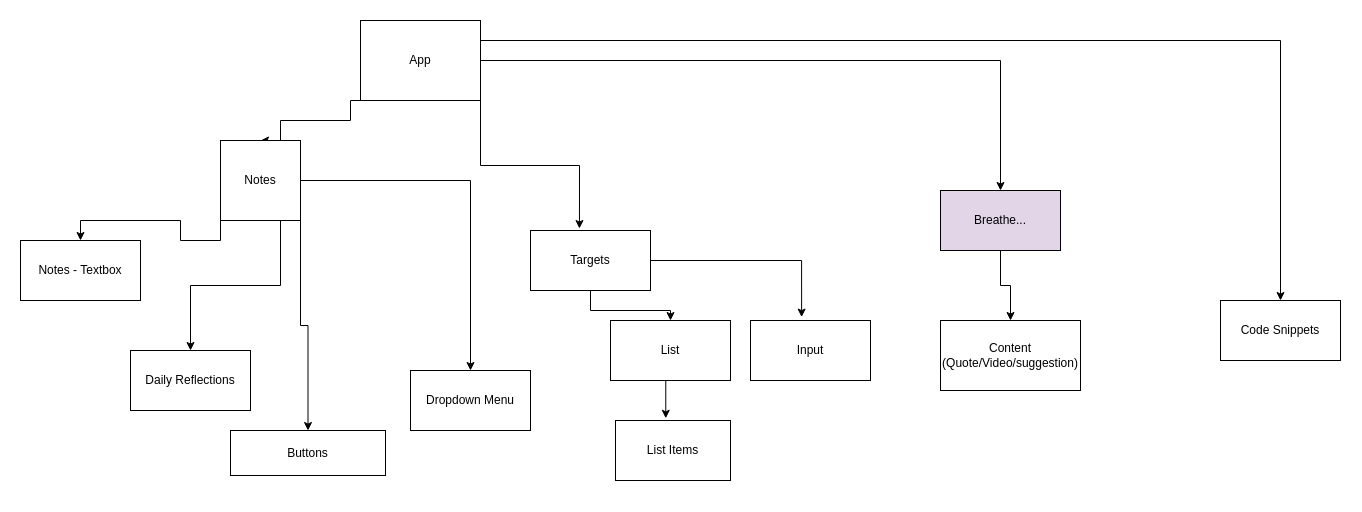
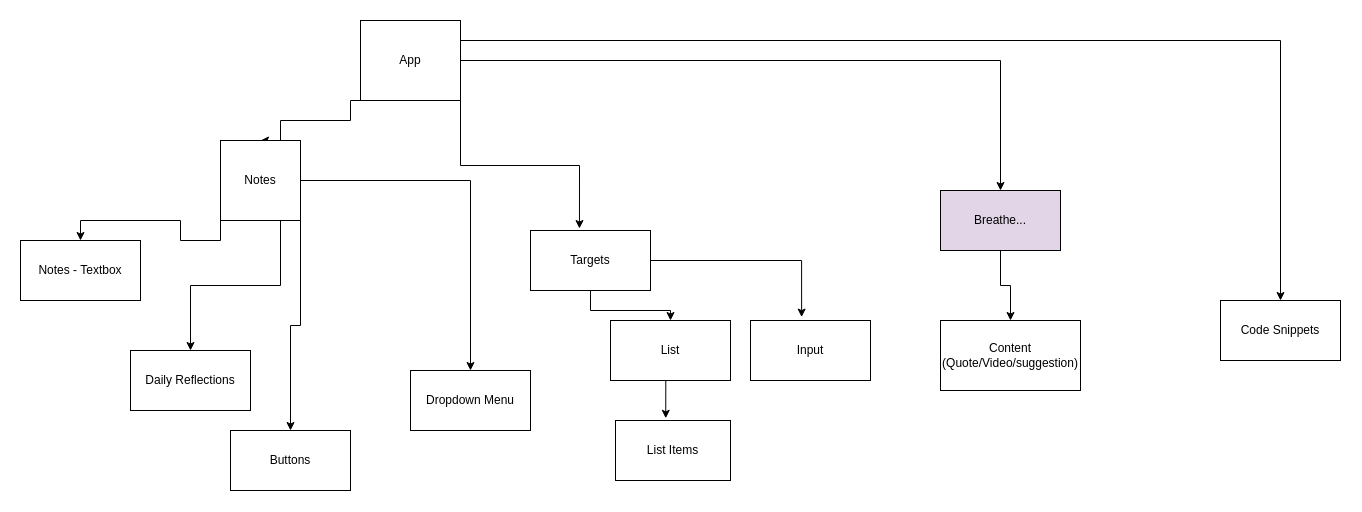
node "App": size 120x80 -> 100x80
node "Buttons": size 155x45 -> 120x60
